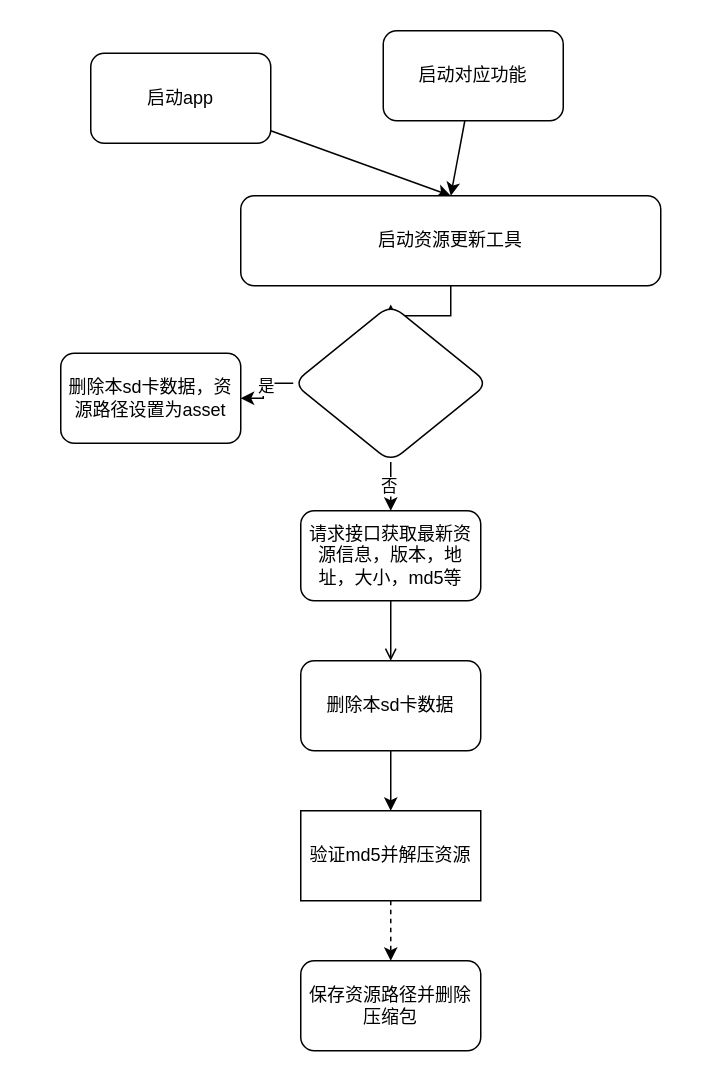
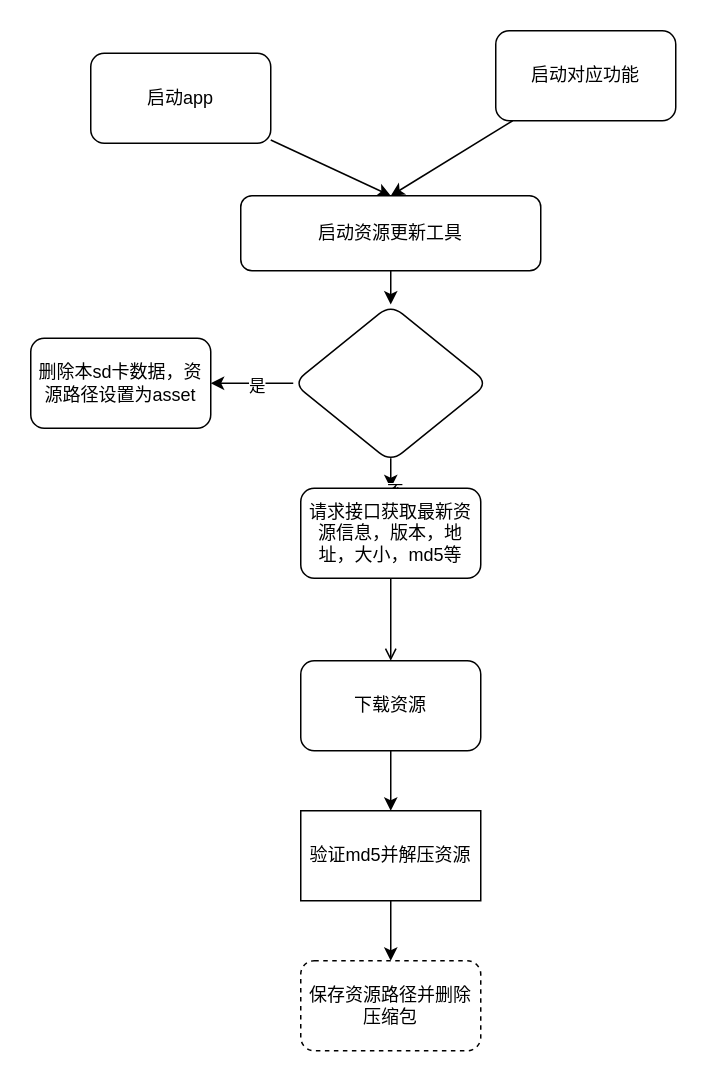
node "启动对应功能": moved (473, 76) -> (586, 76)
node "启动资源更新工具": size 420x90 -> 300x75
node "删除本sd卡数据，资源路径设置为asset": moved (151, 398) -> (121, 383)
node "请求接口获取最新资源信息，版本，地址，大小，md5等": moved (391, 556) -> (391, 533)
node "删除本sd卡数据": label "删除本sd卡数据" -> "下载资源"
edge "验证md5并解压资源" -> "保存资源路径并删除压缩包": style dashed -> solid
node "保存资源路径并删除压缩包": style solid -> dashed
